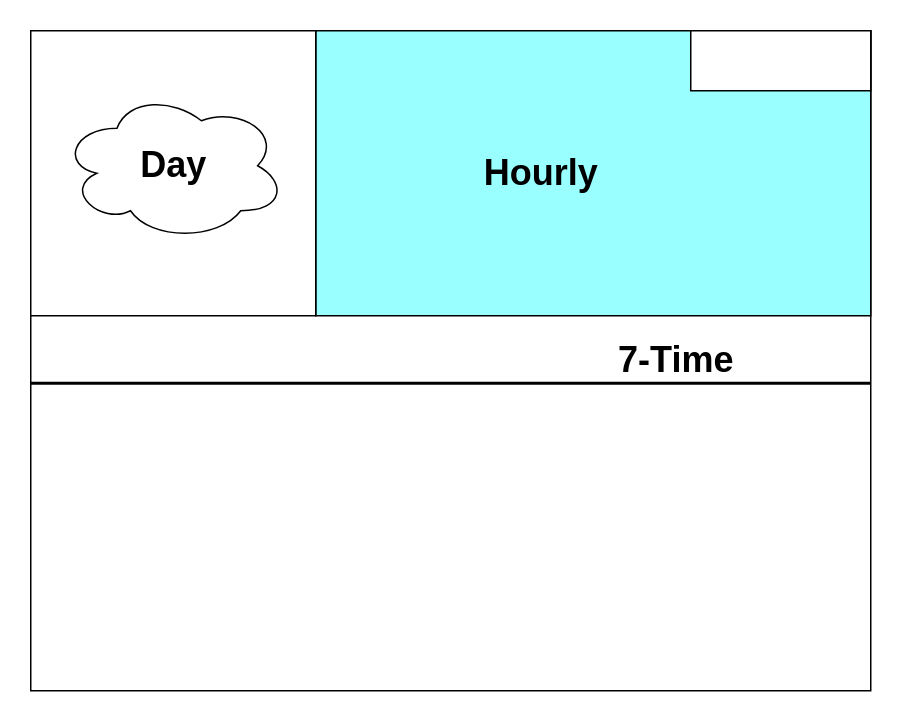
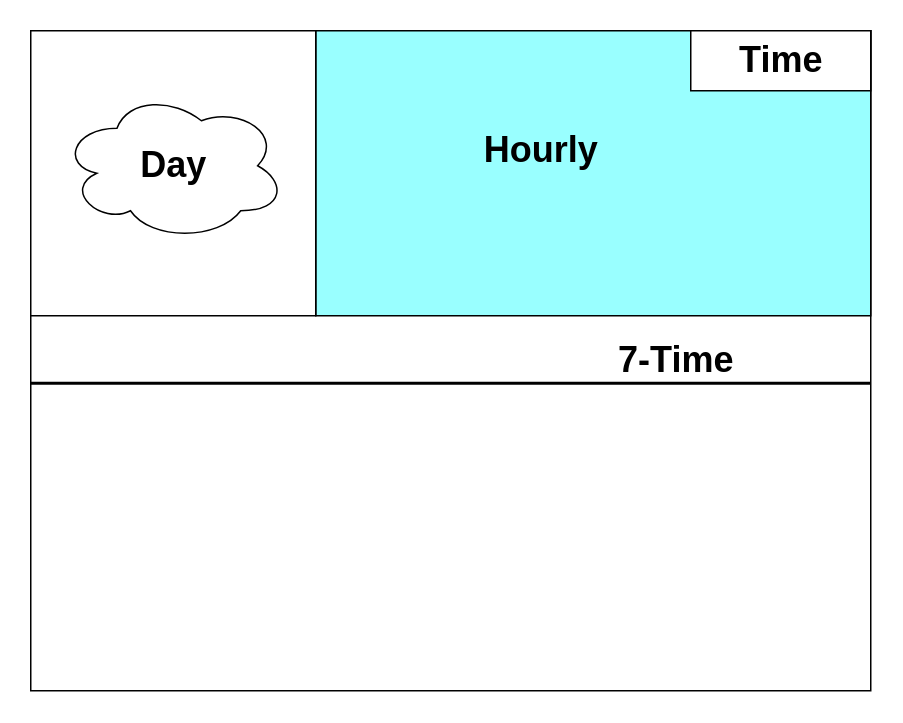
node "Time": added
node "Hourly": moved (541, 173) -> (541, 151)
